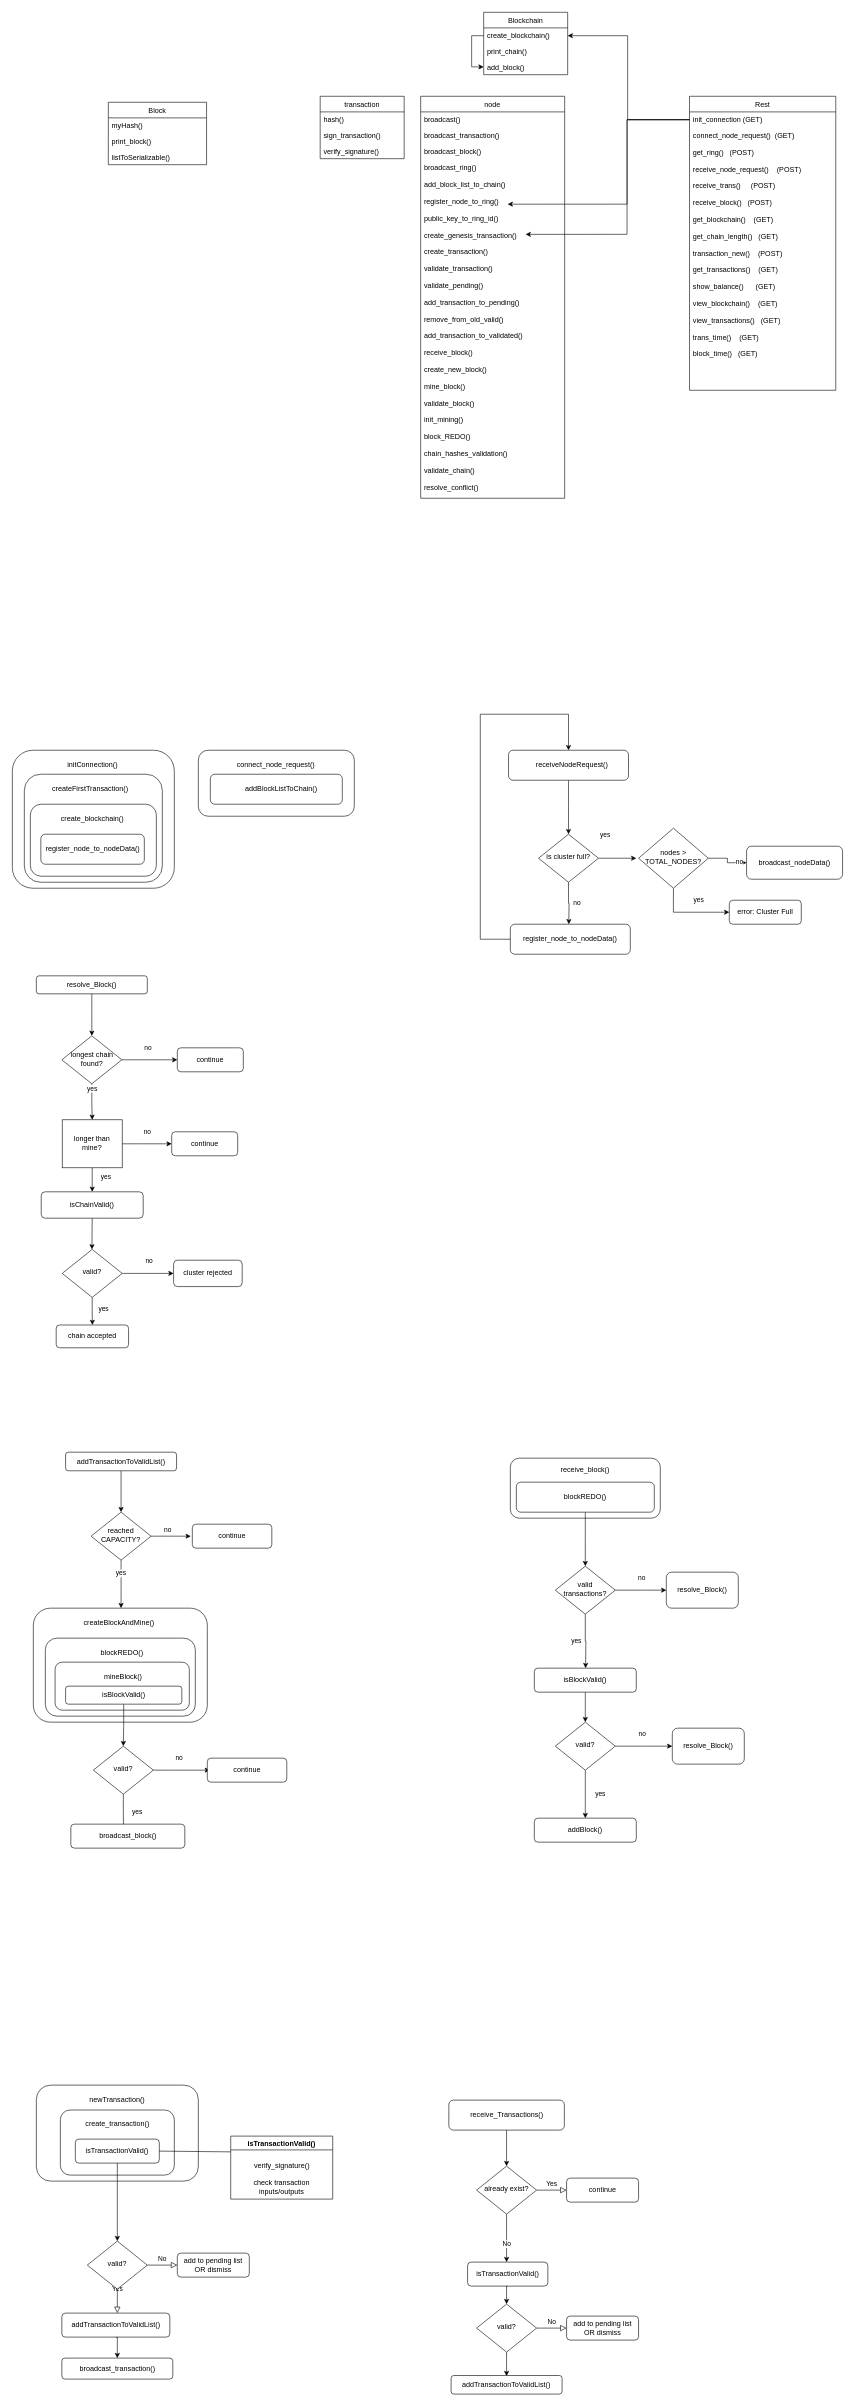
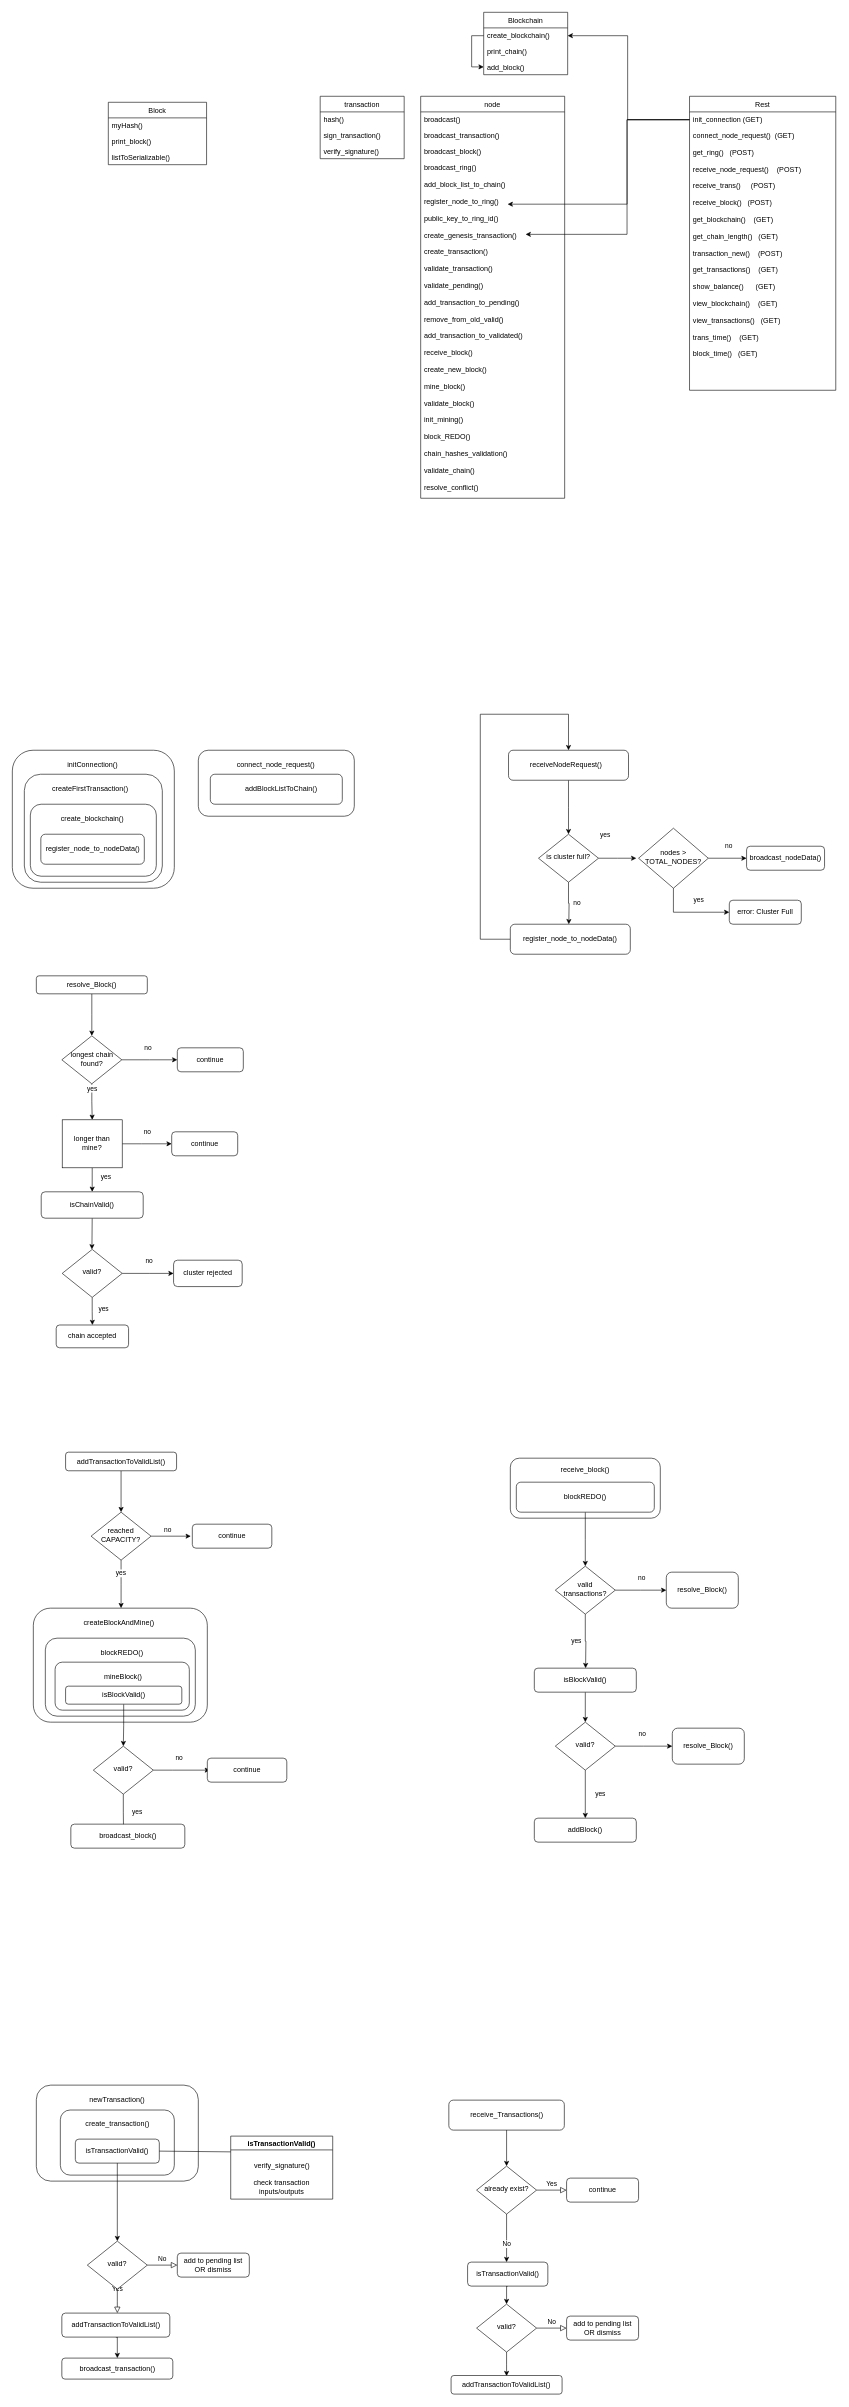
node "receiveNodeRequest()": moved (572, 765) -> (566, 765)
node "broadcast_nodeData()": size 96x33 -> 78x24
